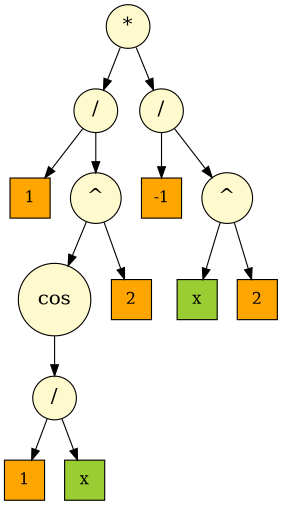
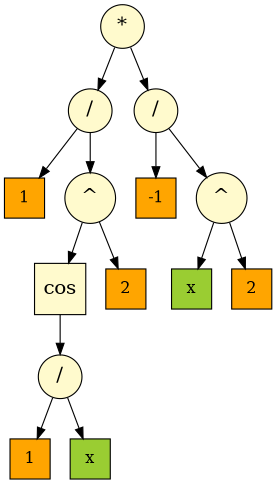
node "cos": shape circle -> square
